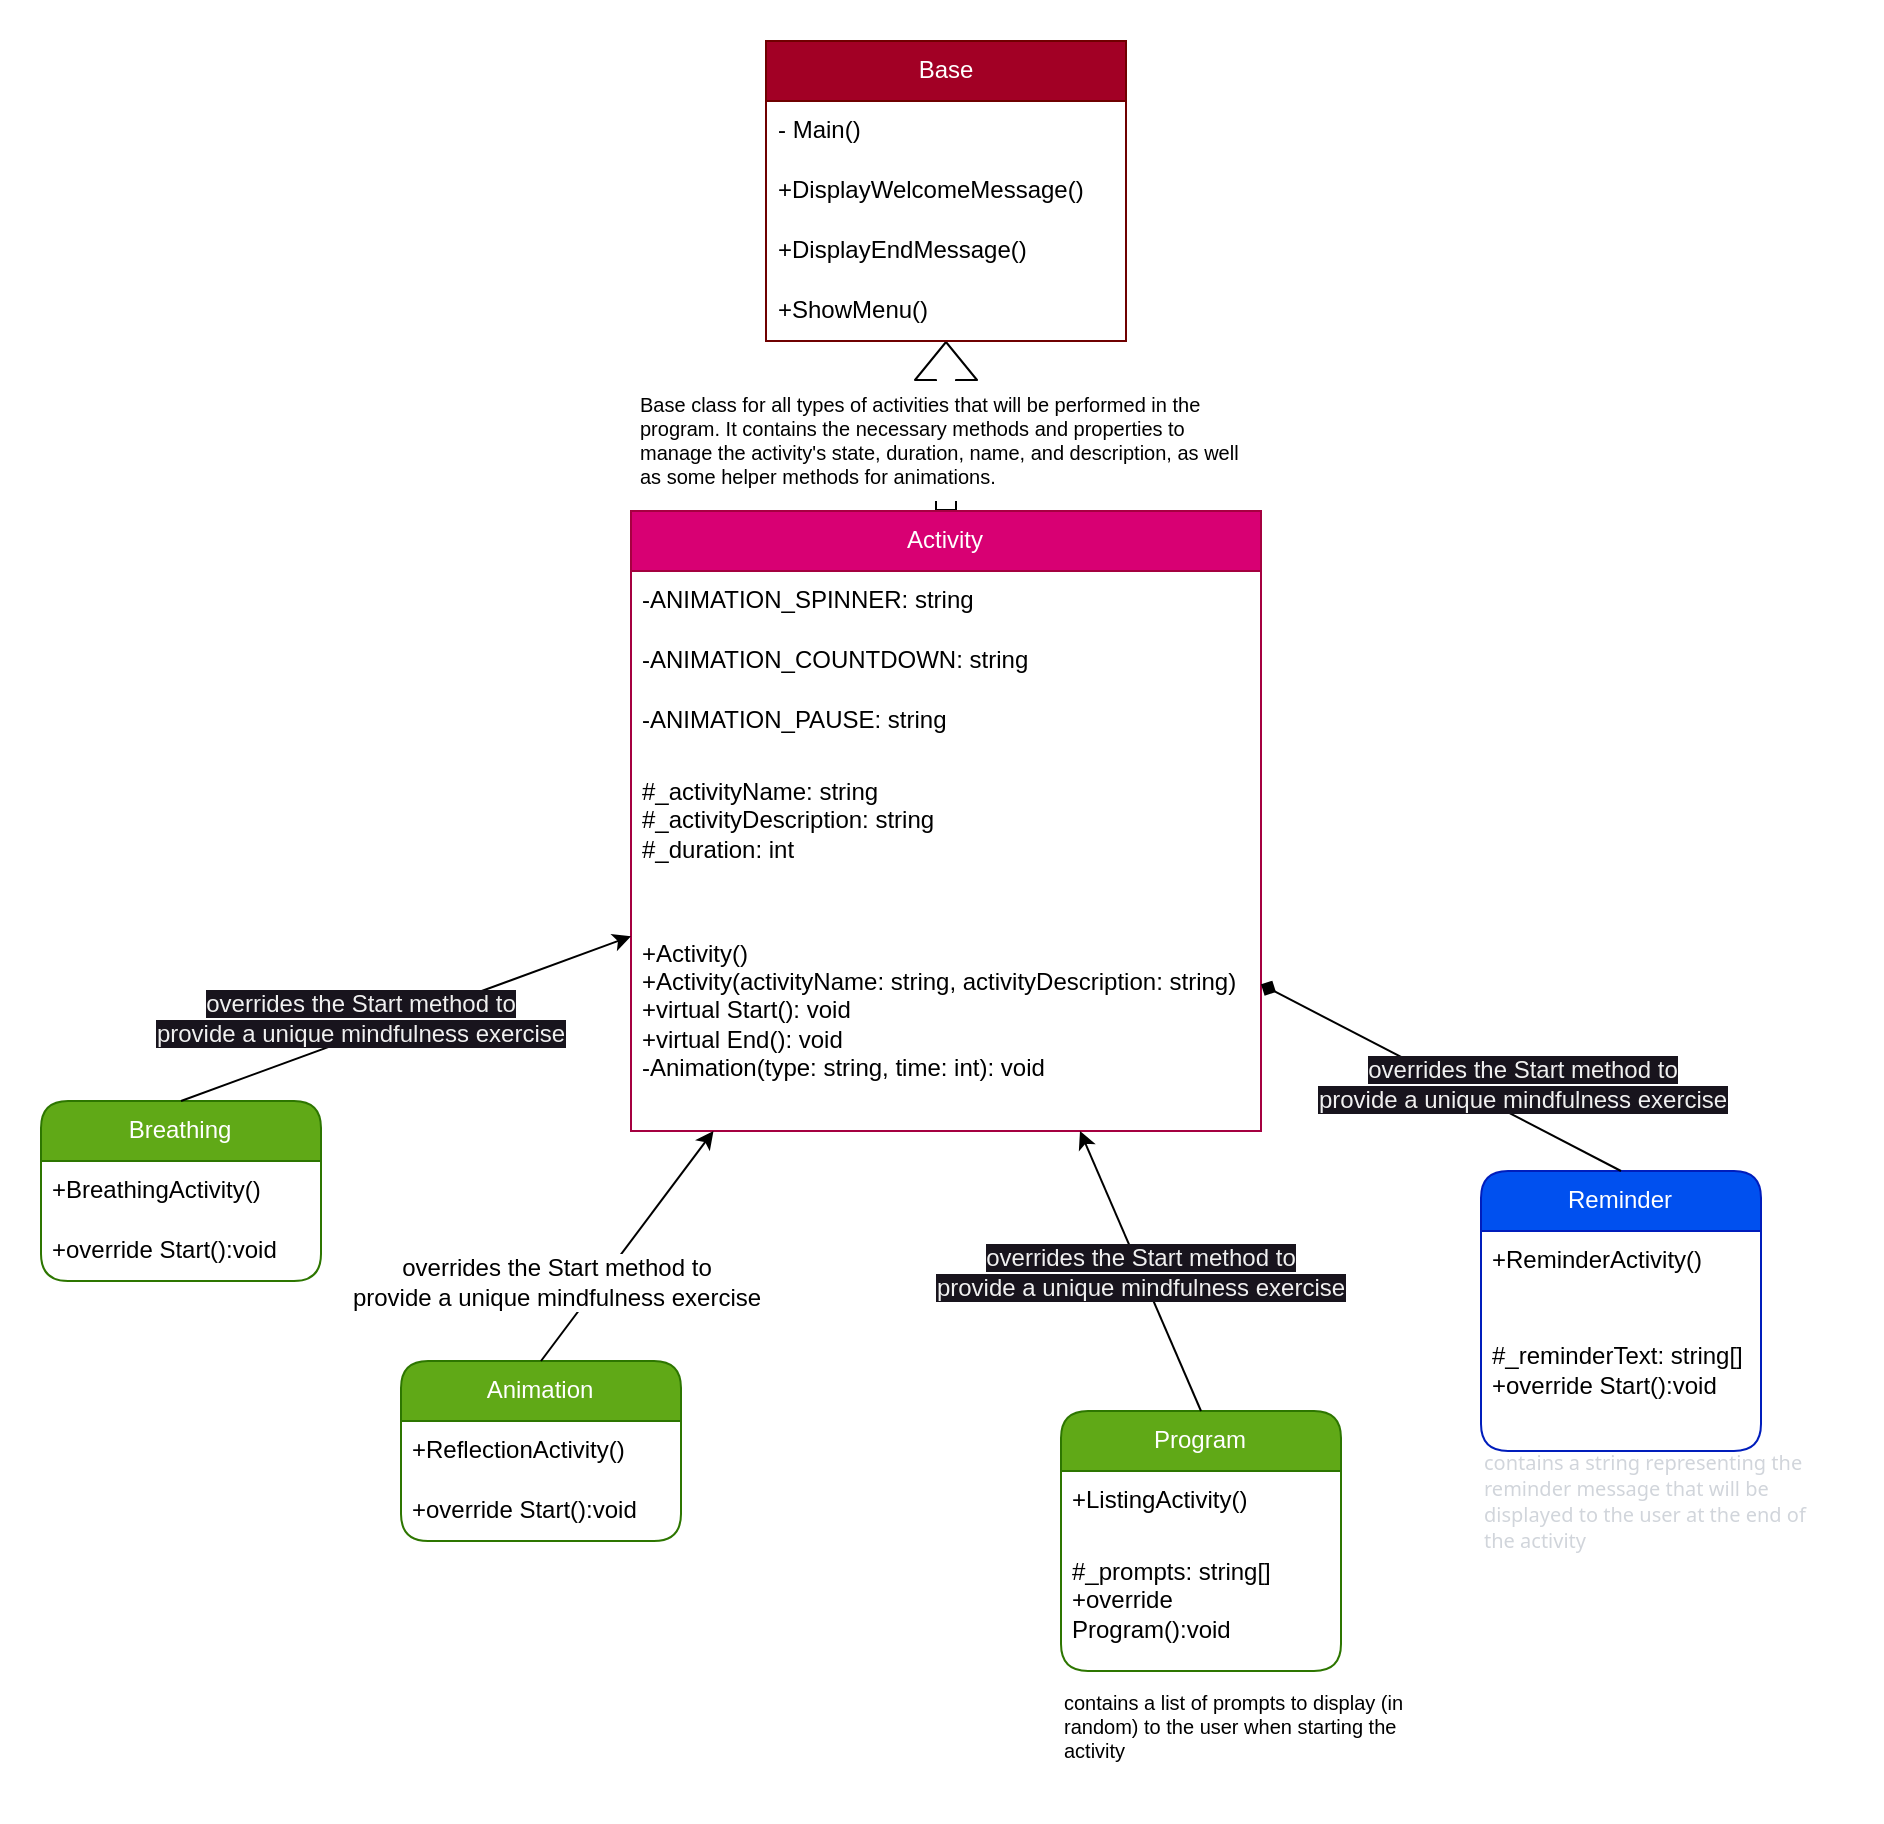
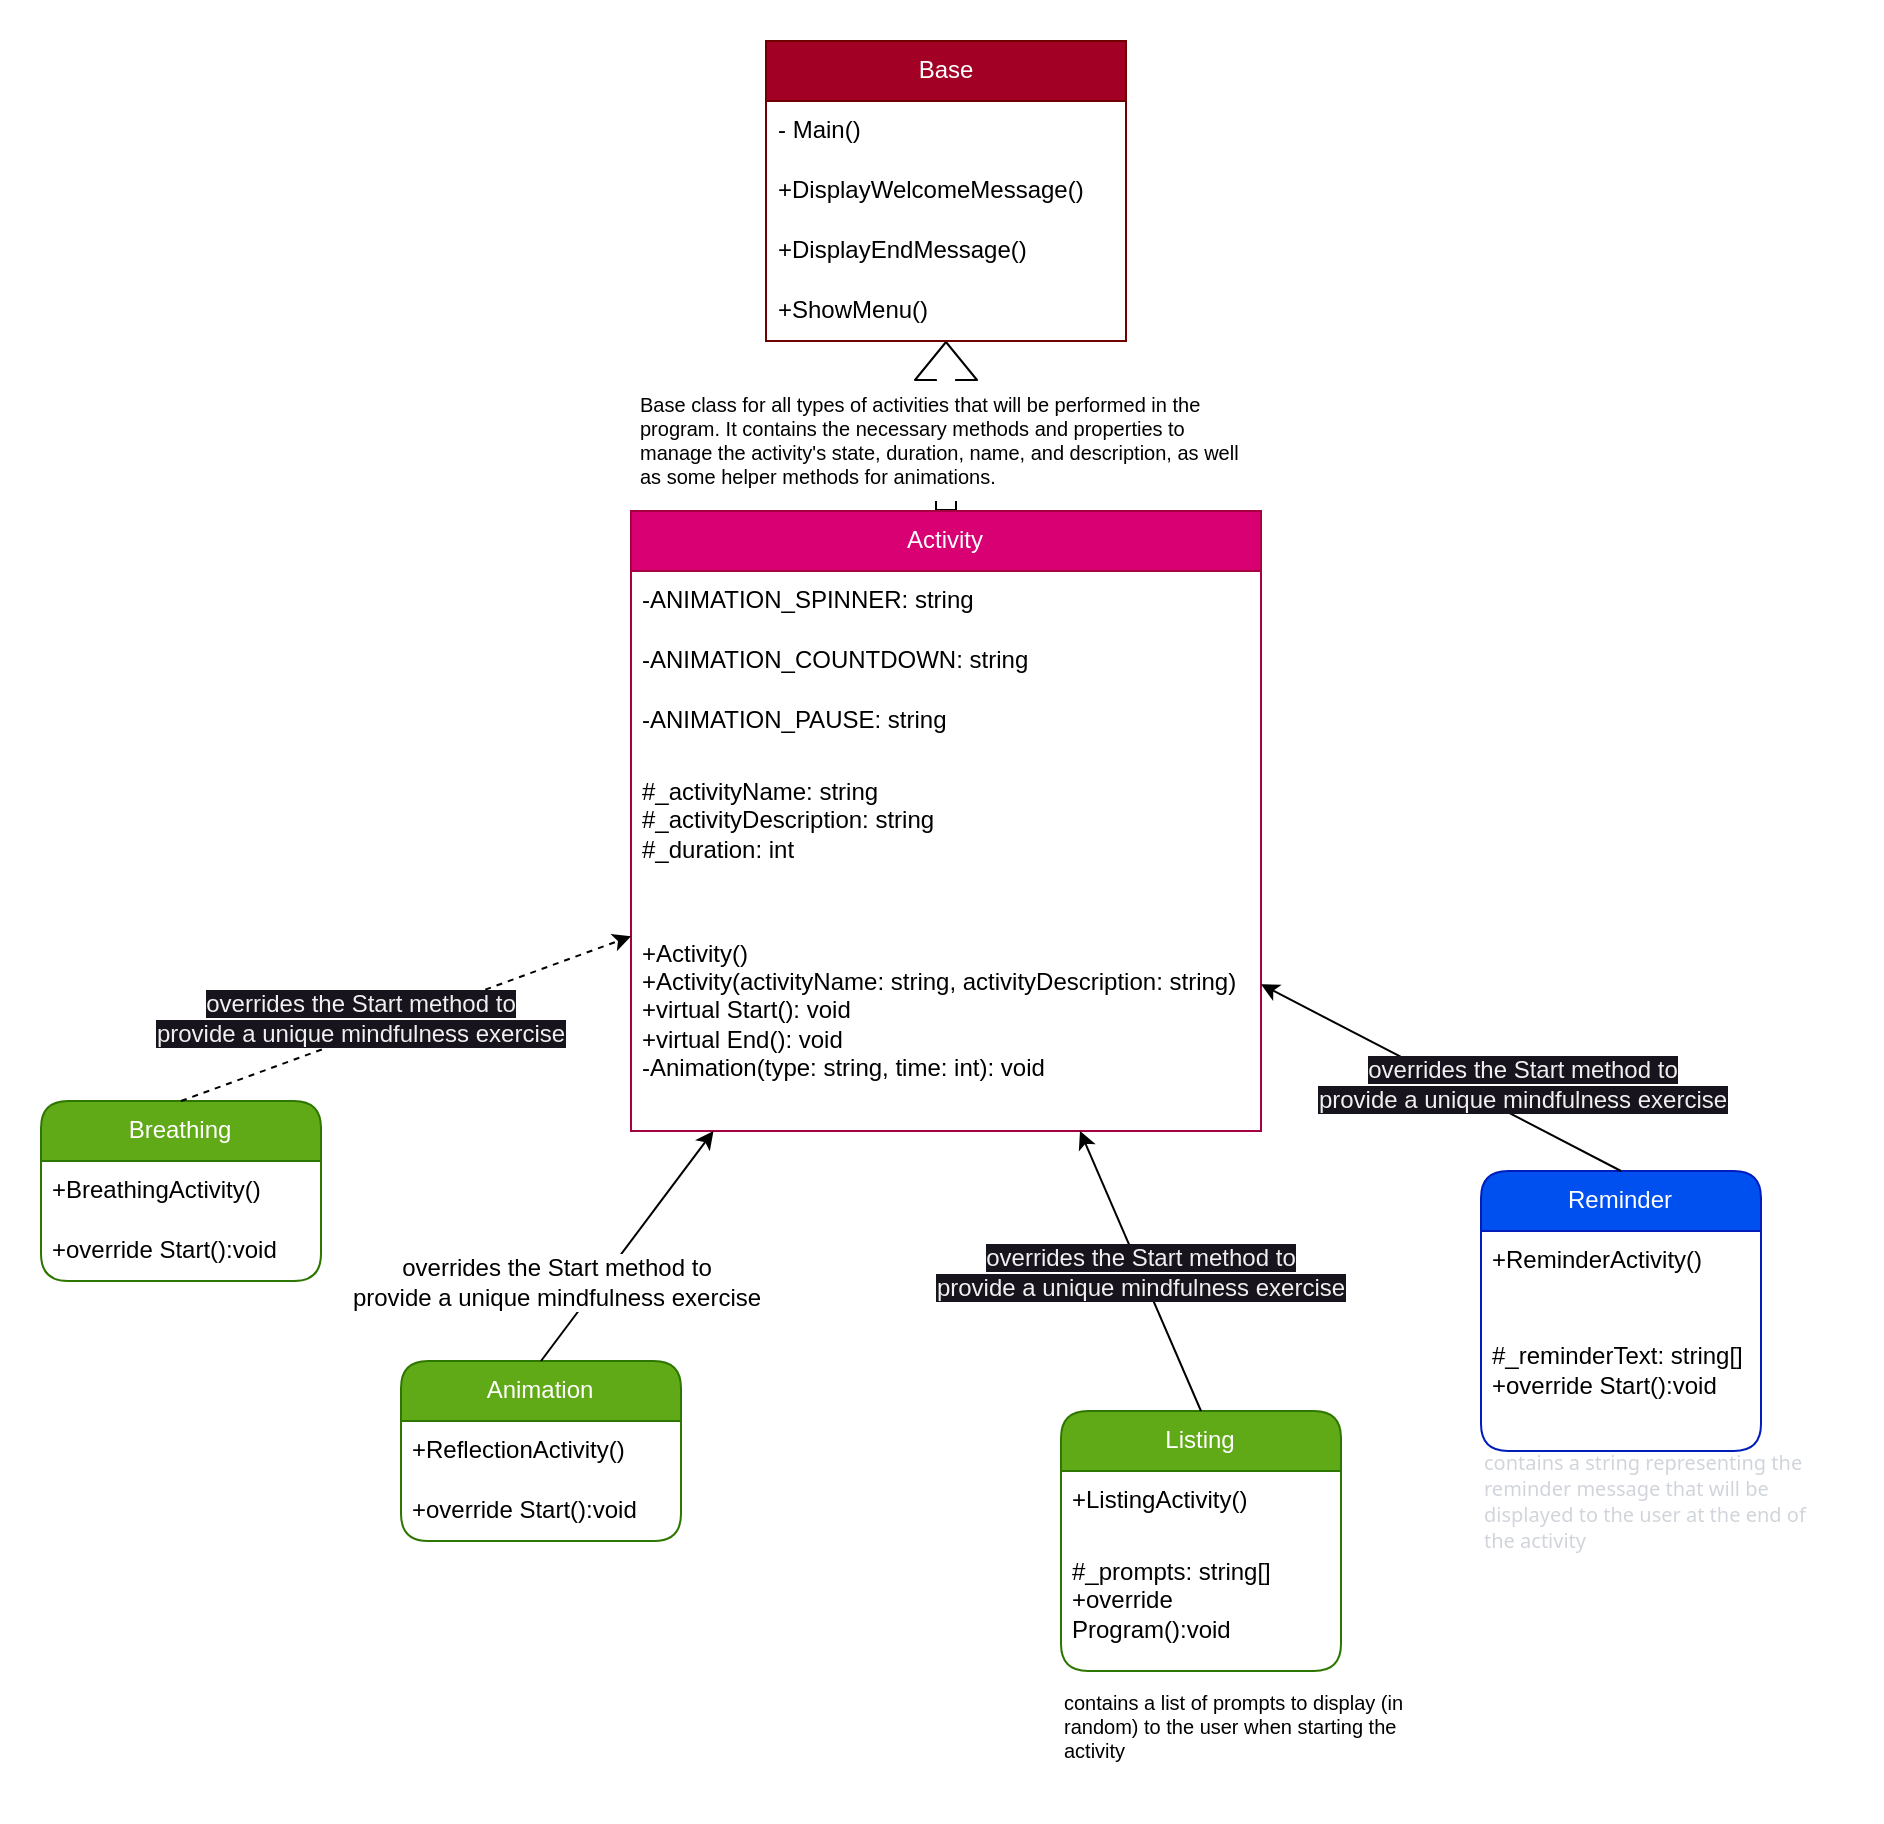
edge "Reminder" -> "Activity": arrowhead diamond -> classic
edge "Breathing" -> "Activity": style solid -> dashed
node "Program": label "Program" -> "Listing"
